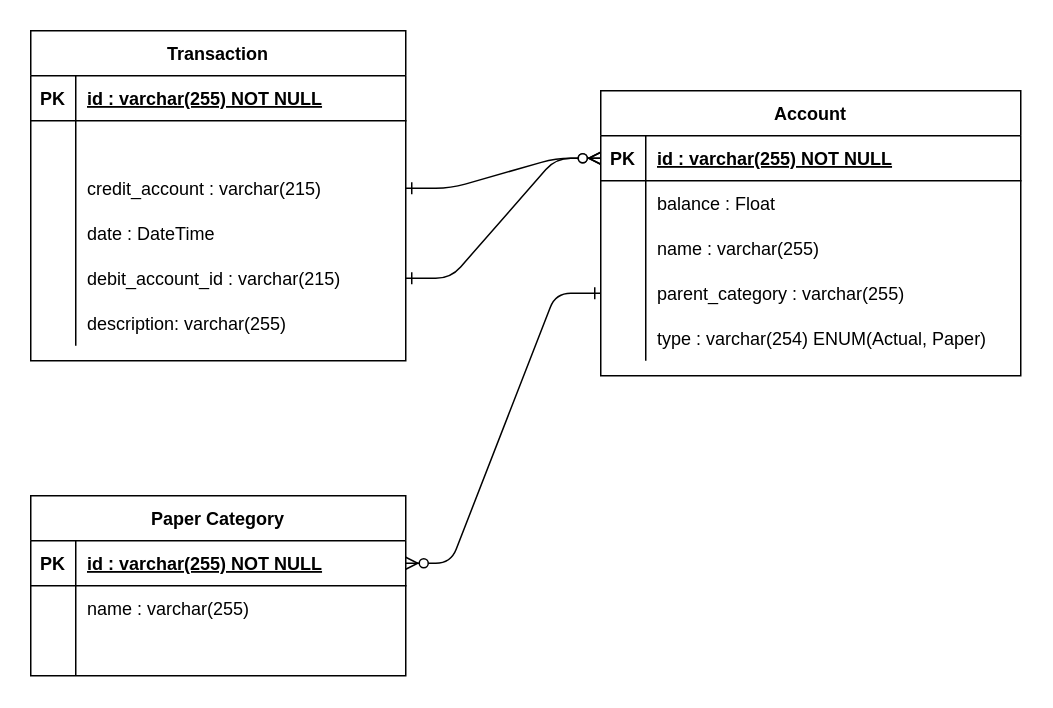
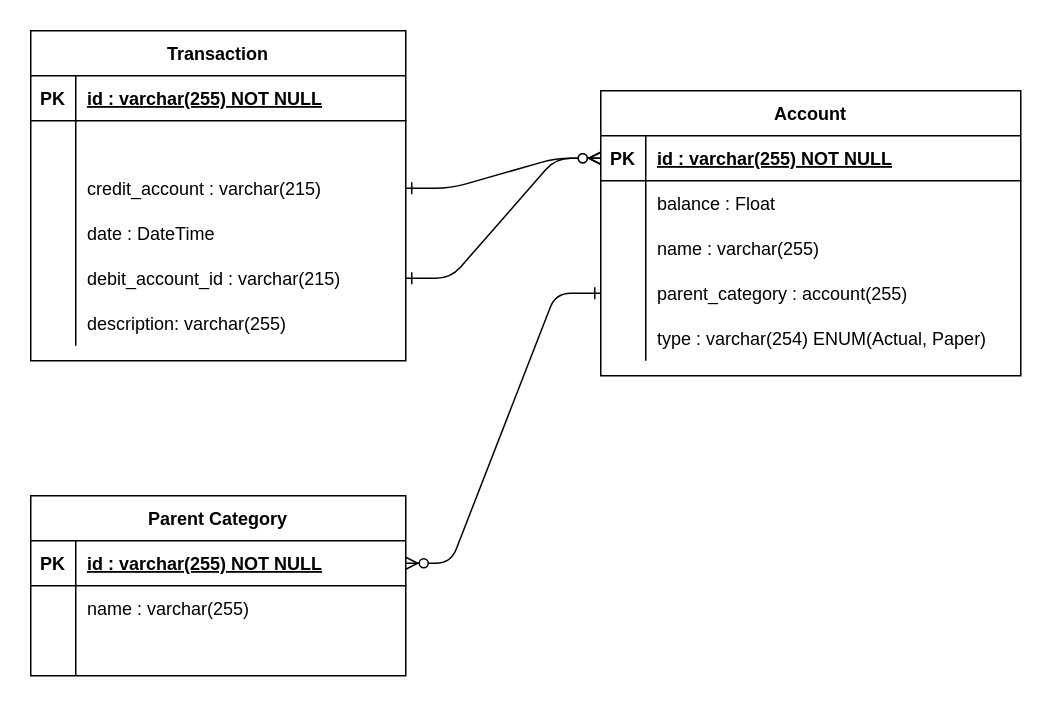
node "parent_category : varchar(255)": label "parent_category : varchar(255)" -> "parent_category : account(255)"
node "Paper Category": label "Paper Category" -> "Parent Category"
